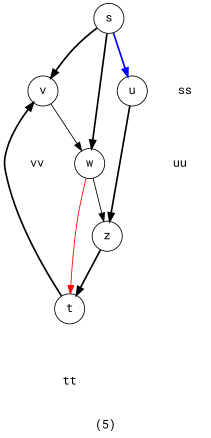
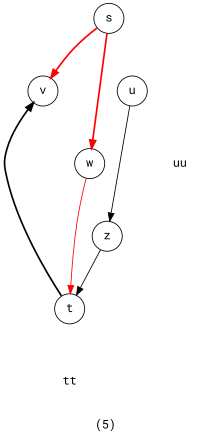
edge "s" -> "v": color black -> red
edge "s" -> "u": removed
edge "s" -> "w": color black -> red
node "ss": removed
edge "v" -> "w": removed
edge "u" -> "z": style bold -> solid
node "vv": removed
edge "w" -> "z": removed
edge "z" -> "t": style bold -> solid
